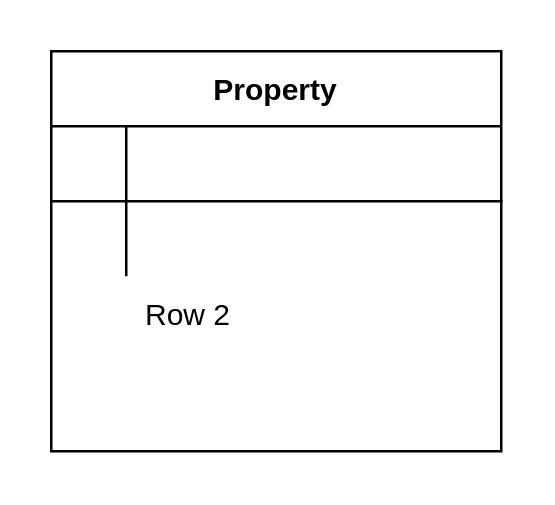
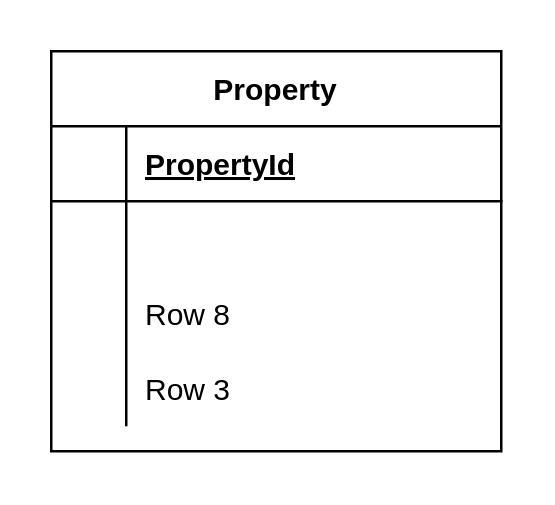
node "PropertyId": added
node "Row 2": label "Row 2" -> "Row 8"
node "Row 3": added
